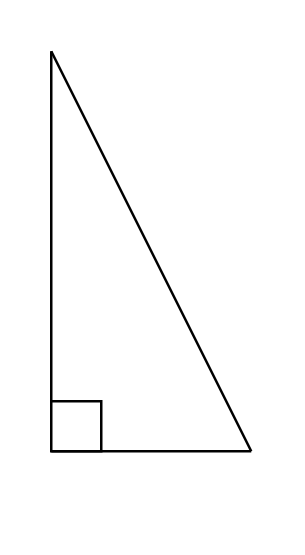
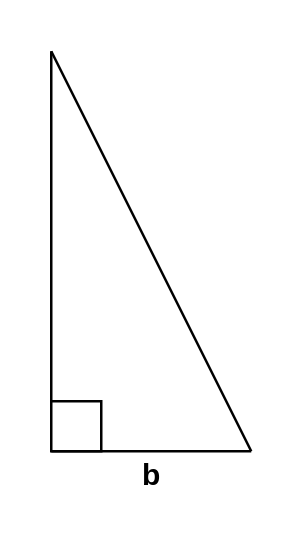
node "b": added
